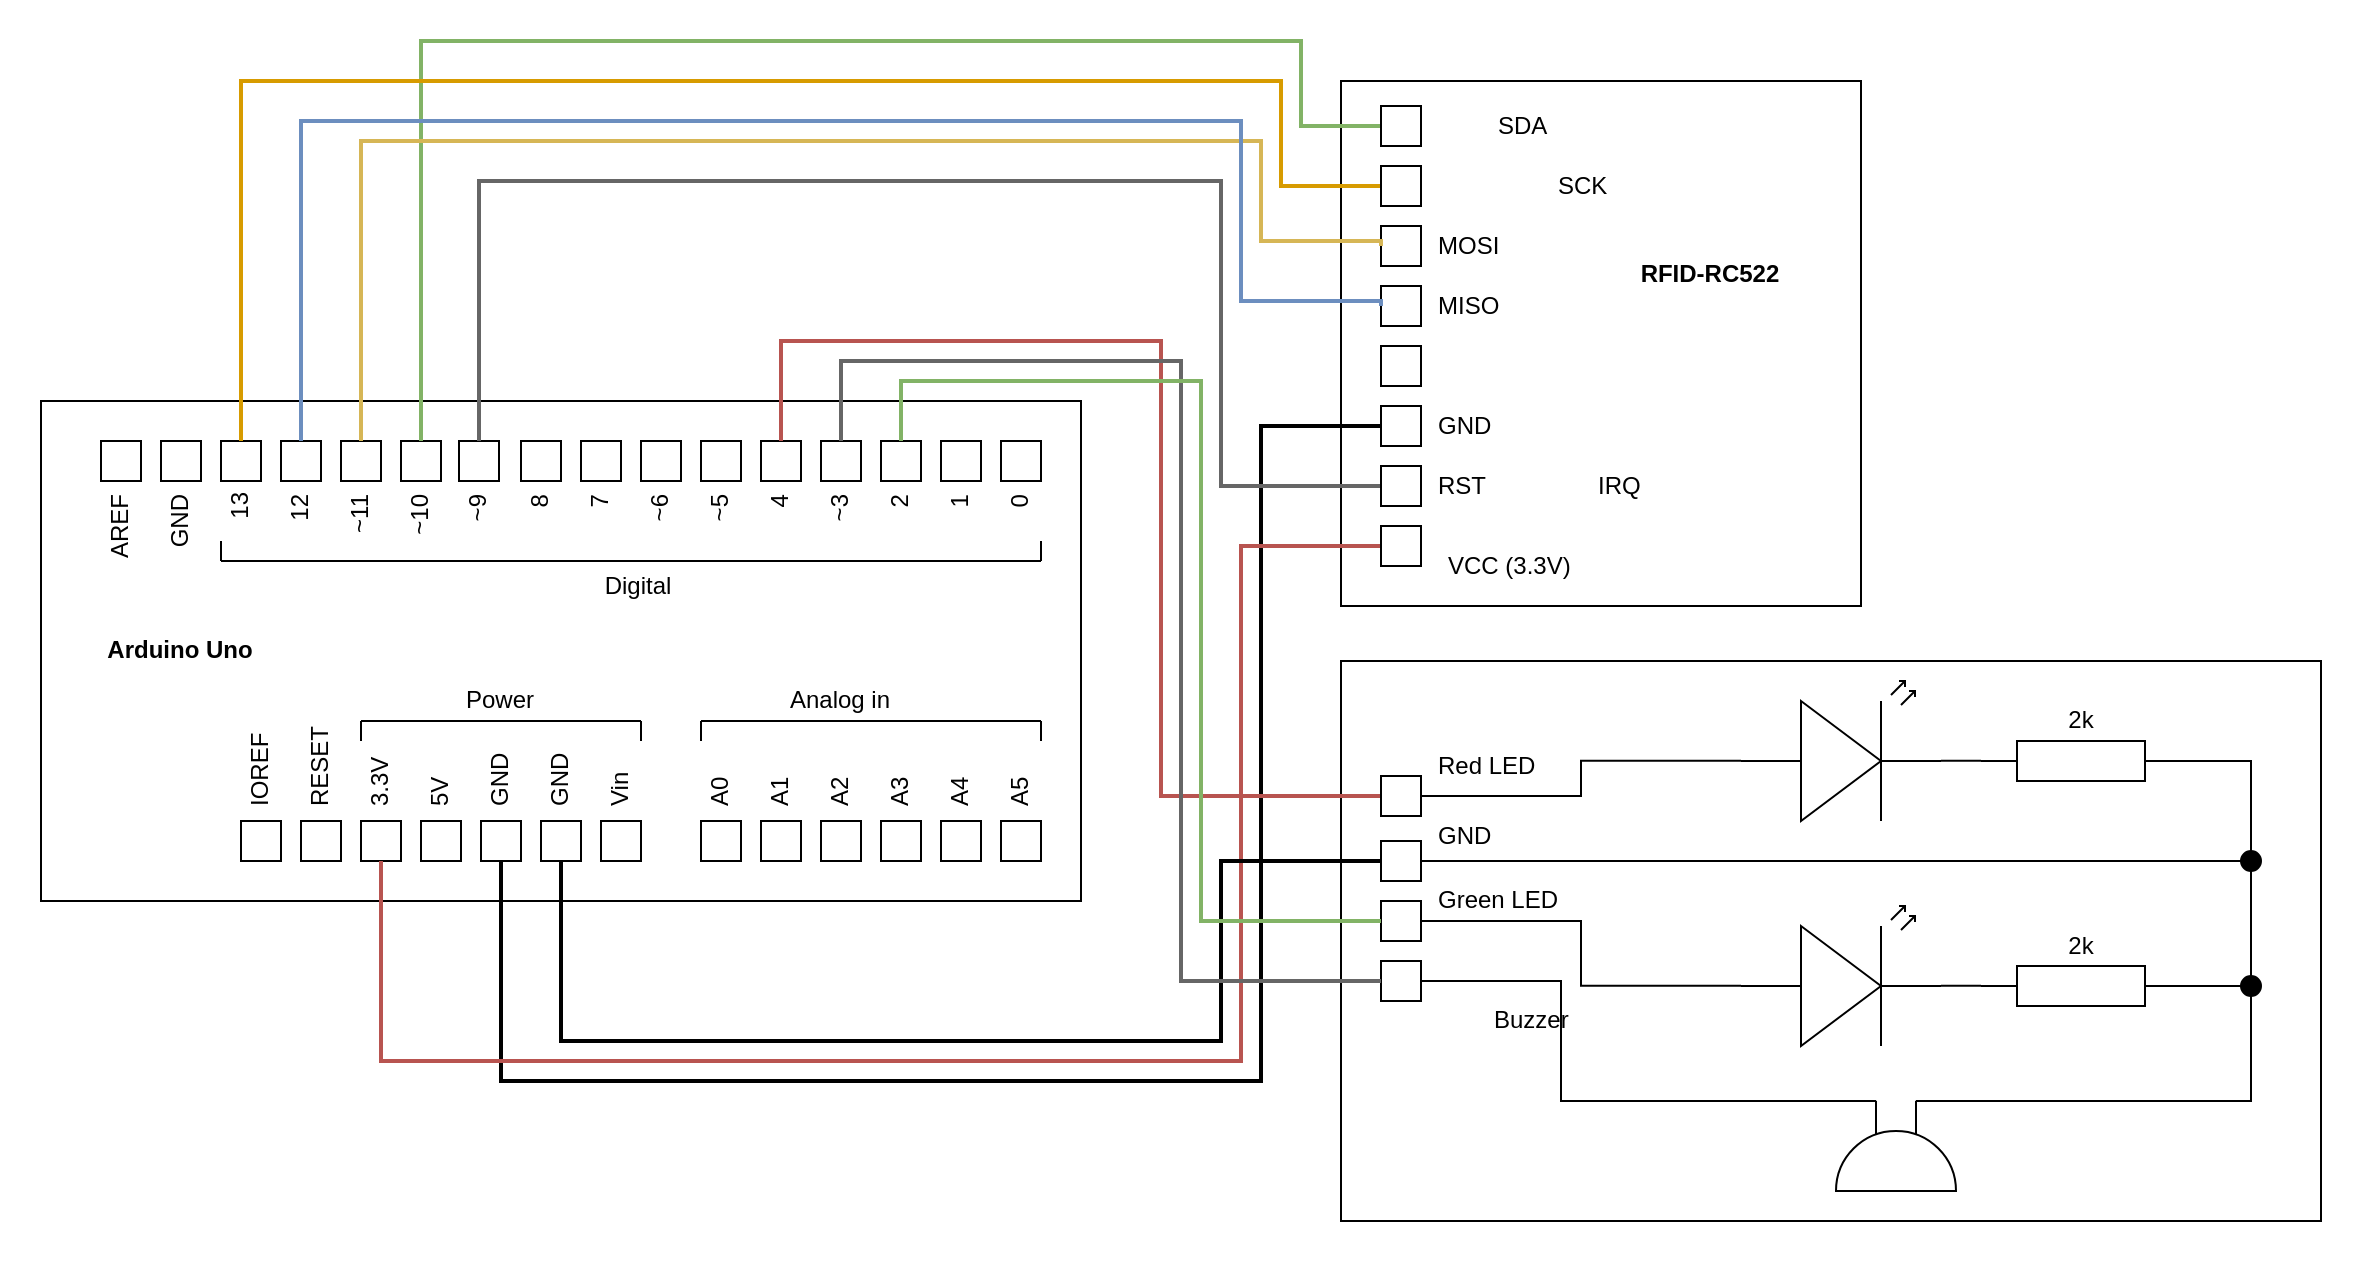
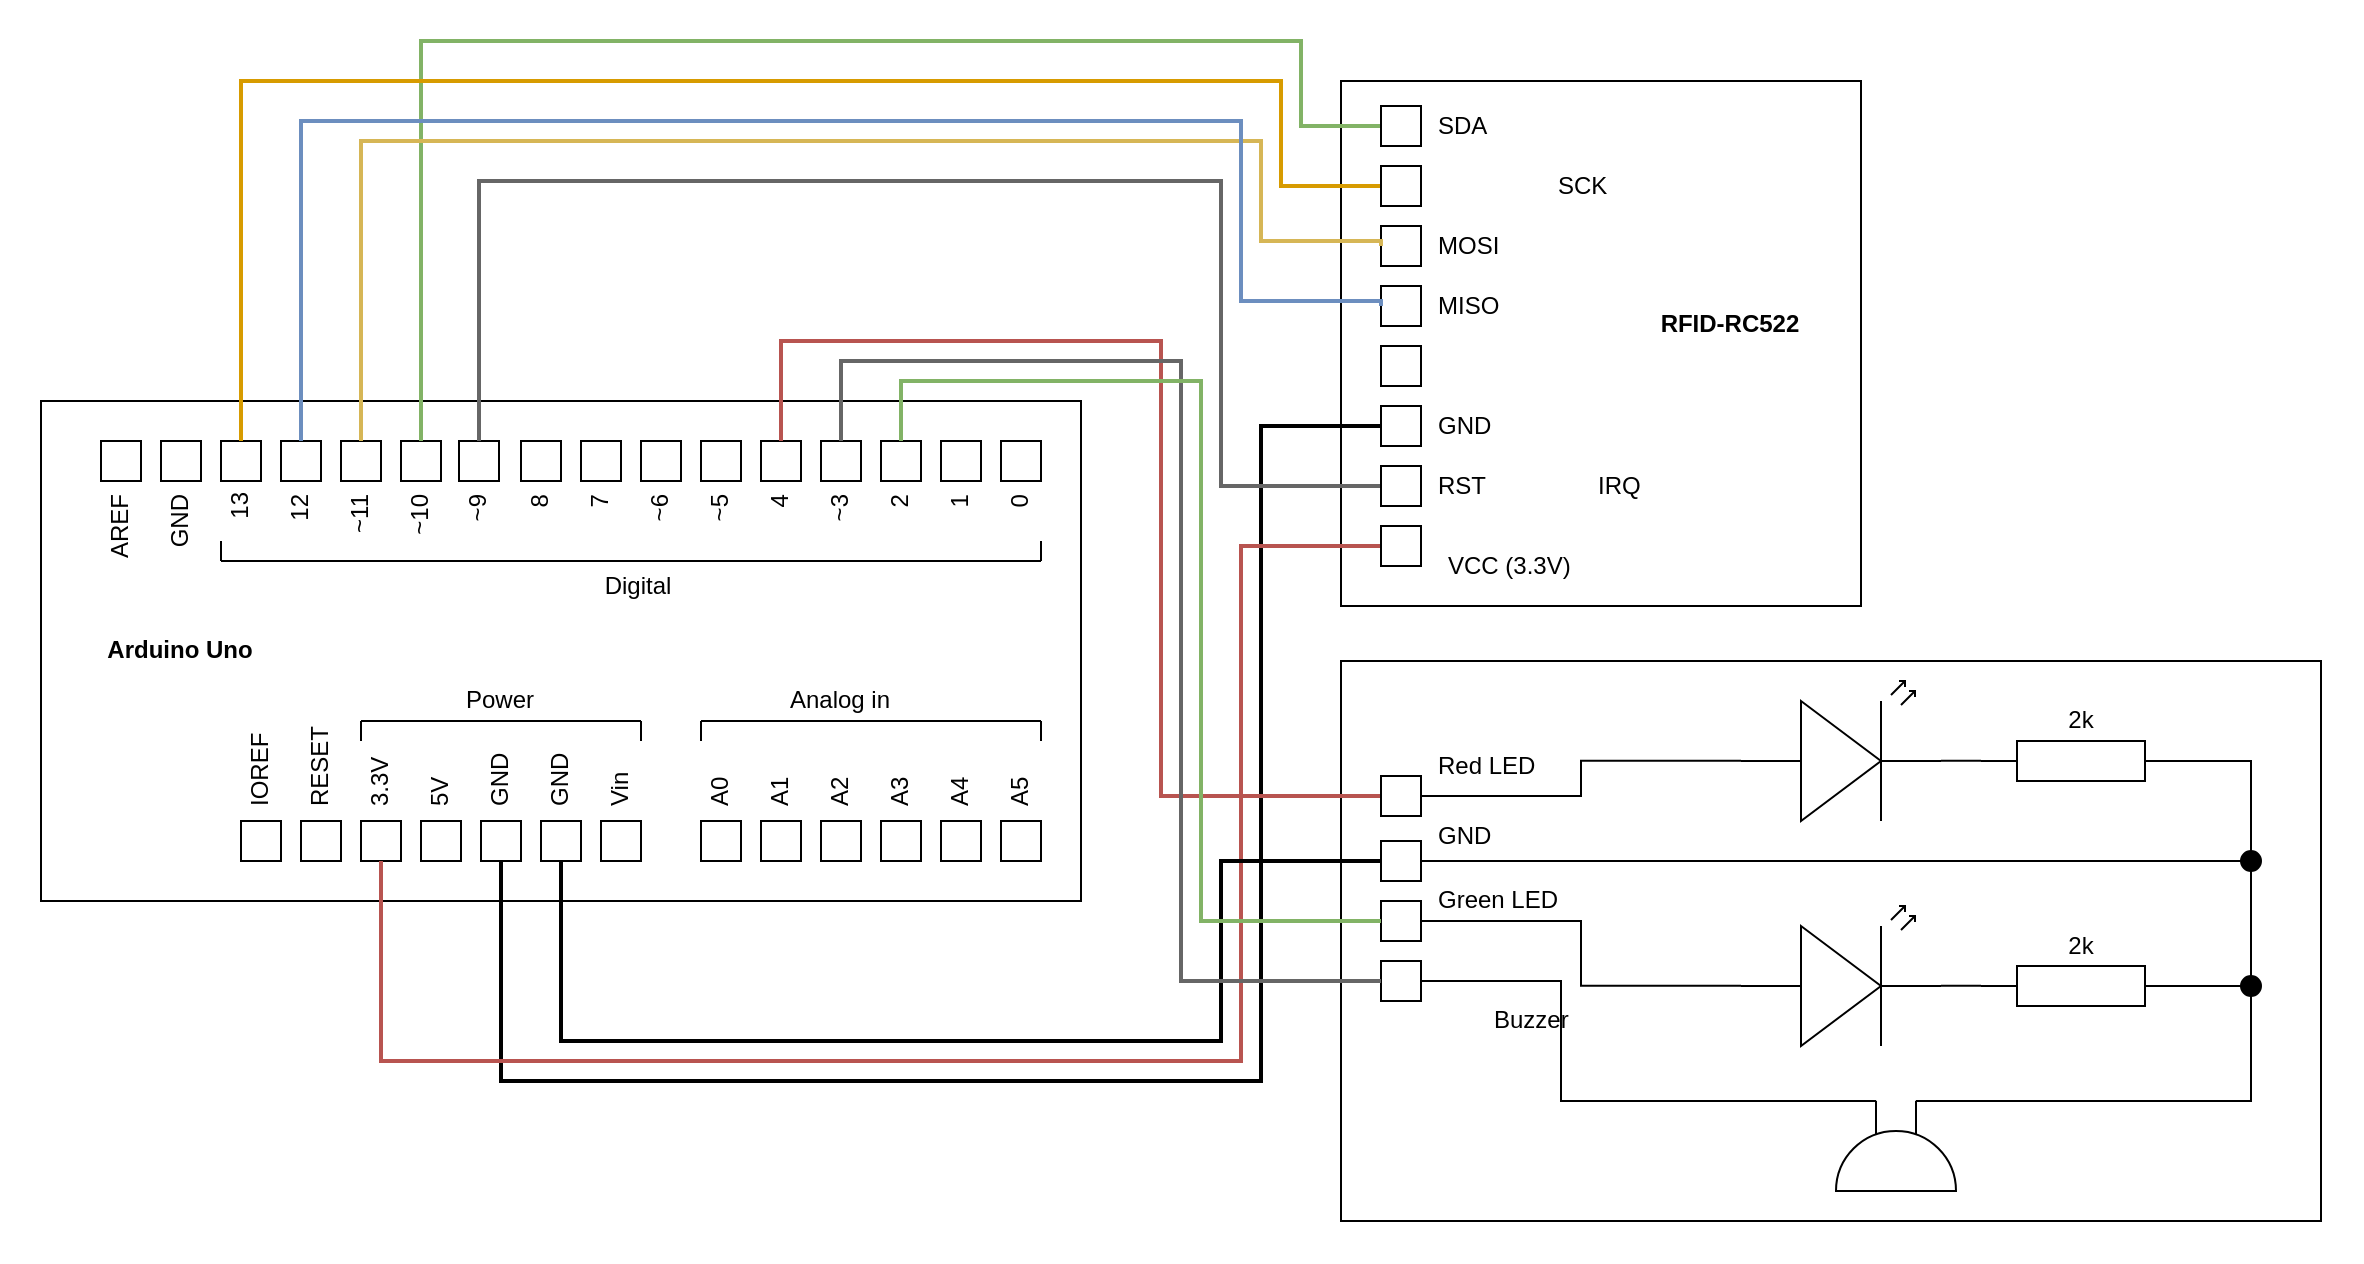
node "SDA": moved (1568, 126) -> (1508, 126)
node "RFID-RC522": moved (1711, 275) -> (1731, 325)
